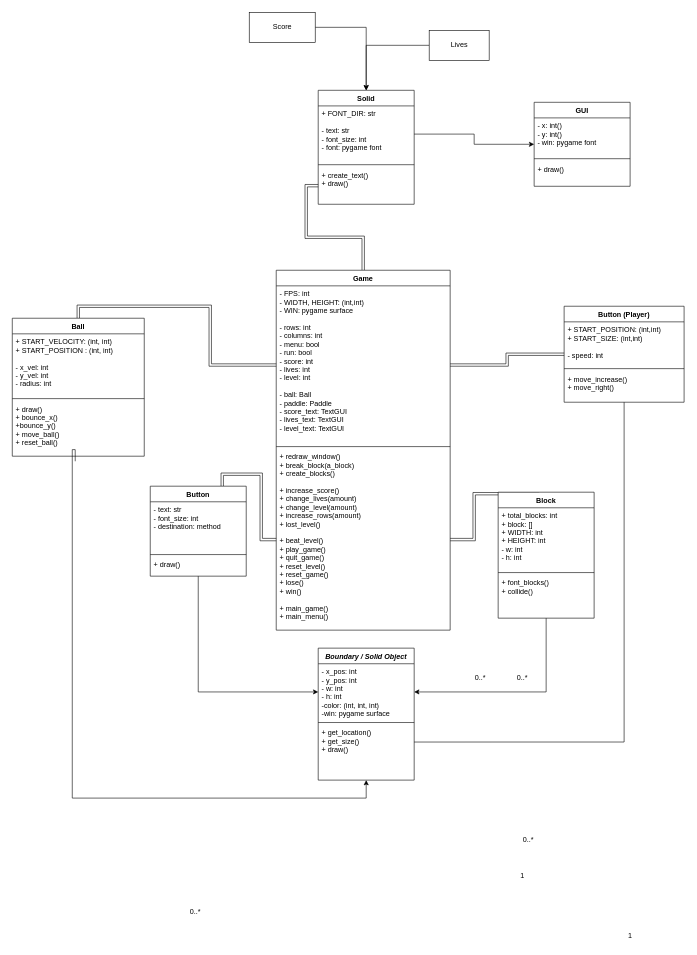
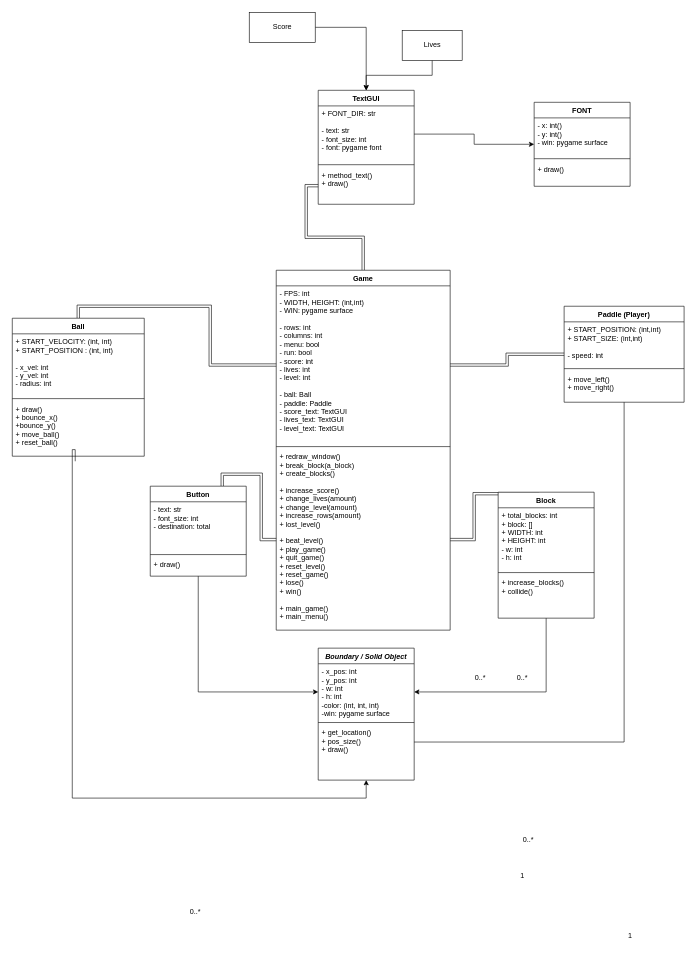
node "Lives": moved (459, 45) -> (432, 45)
node "Solid": label "Solid" -> "TextGUI"
node "GUI": label "GUI" -> "FONT"
node "- x: int() - y: int() - win: pygame font": label "- x: int() - y: int() - win: pygame font" -> "- x: int() - y: int() - win: pygame surface"
node "+ create_text() + draw()": label "+ create_text() + draw()" -> "+ method_text() + draw()"
node "Button (Player)": label "Button (Player)" -> "Paddle (Player)"
node "+ move_increase() + move_right()": label "+ move_increase() + move_right()" -> "+ move_left() + move_right()"
node "- text: str - font_size: int - destination: method": label "- text: str - font_size: int - destination: method" -> "- text: str - font_size: int - destination: total"
node "+ font_blocks() + collide()": label "+ font_blocks() + collide()" -> "+ increase_blocks() + collide()"
node "+ get_location() + get_size() + draw()": label "+ get_location() + get_size() + draw()" -> "+ get_location() + pos_size() + draw()"
